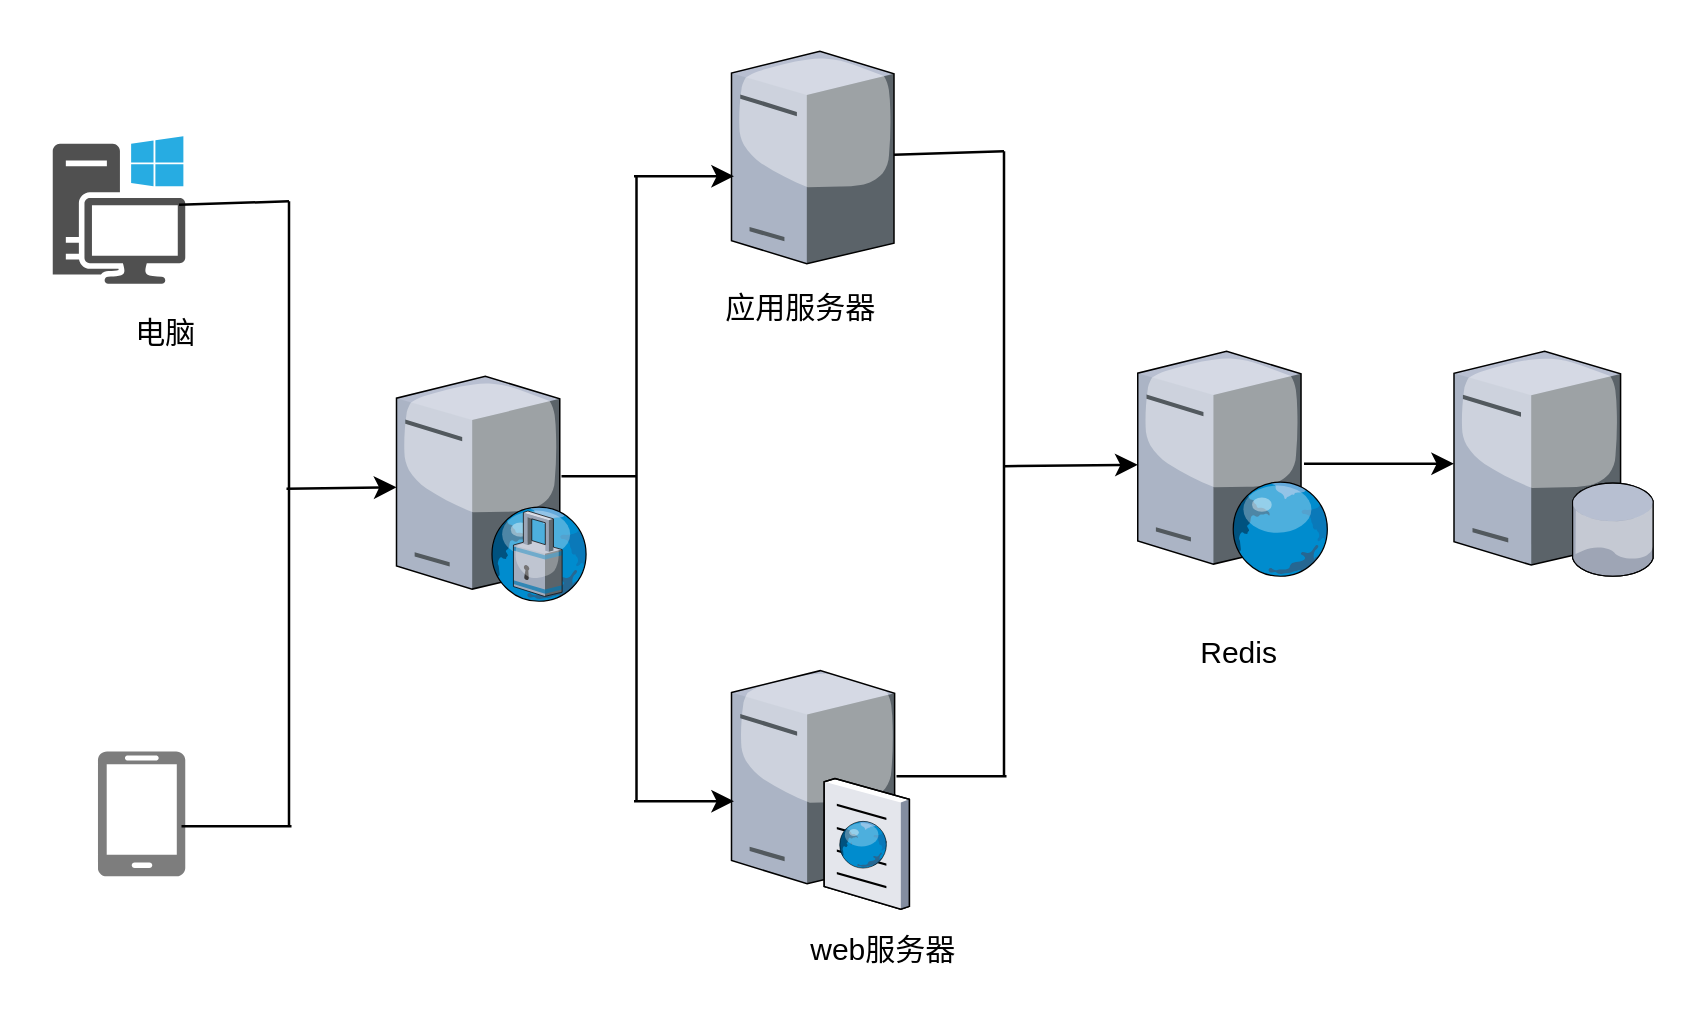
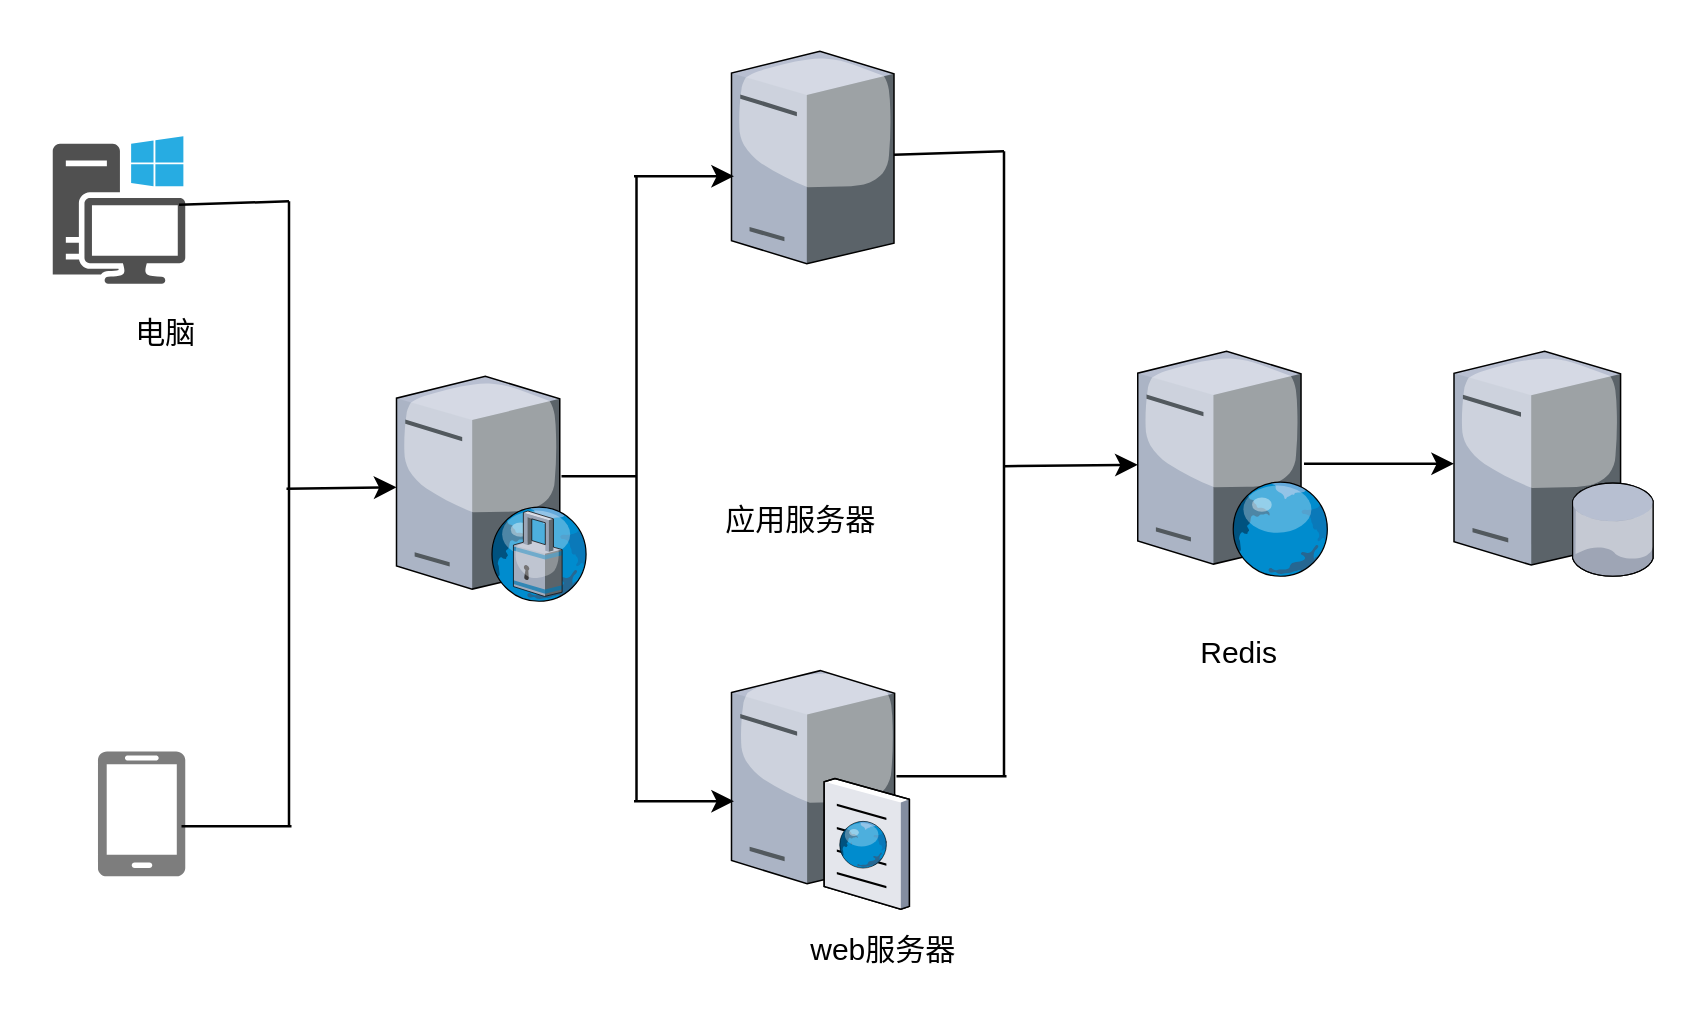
node "应用服务器": moved (820, 309) -> (820, 521)
